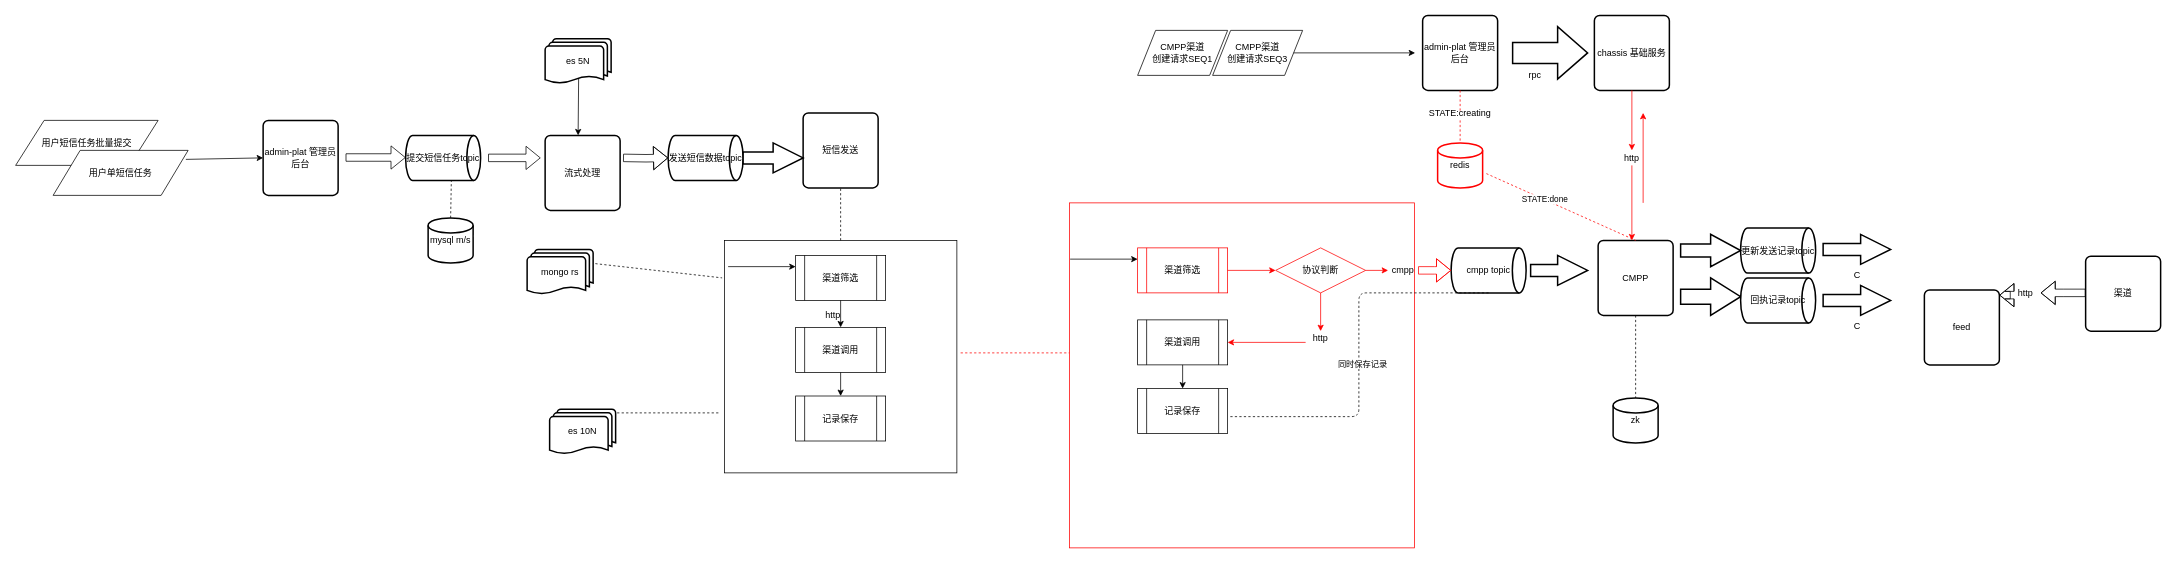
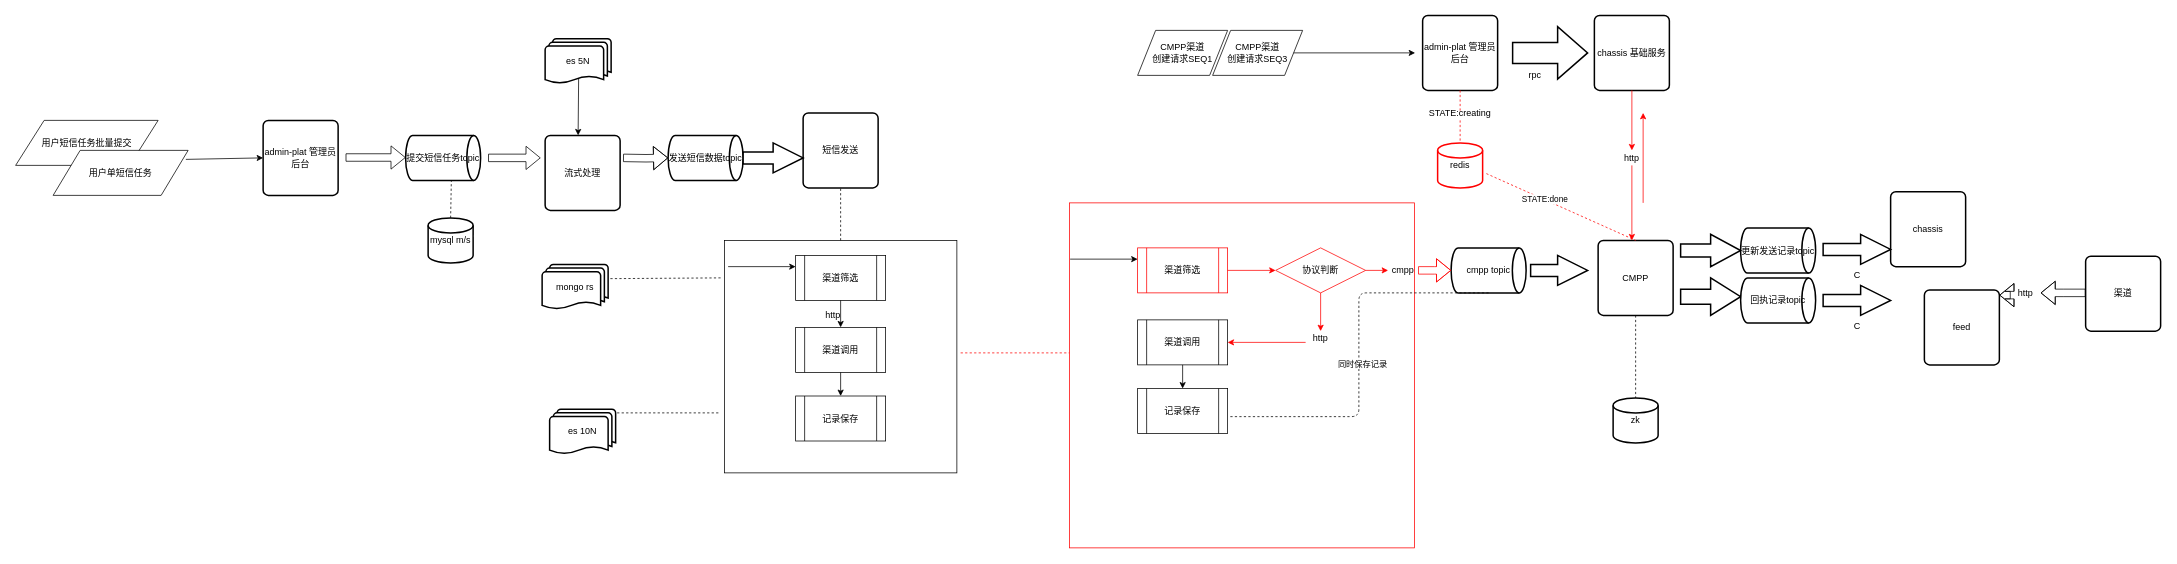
node "chassis": added
node "mongo rs": moved (560, 272) -> (575, 287)
